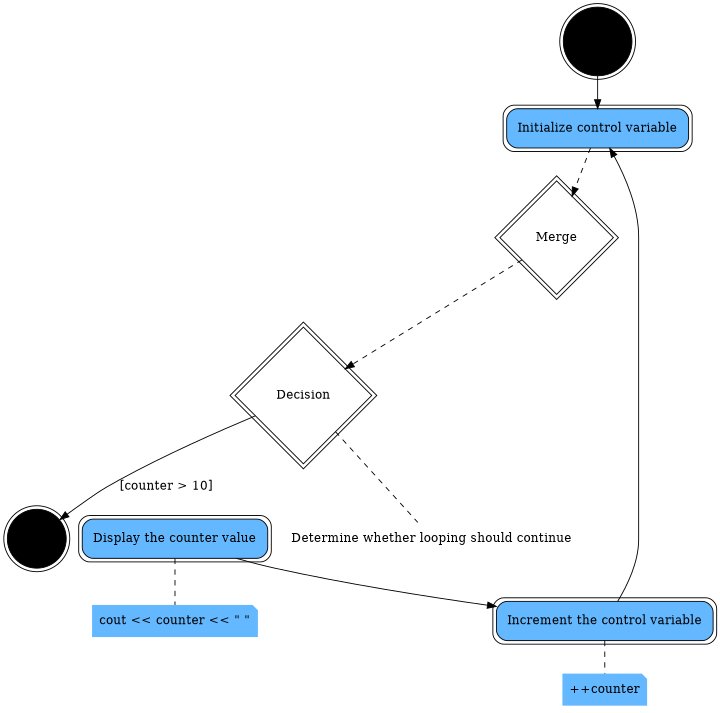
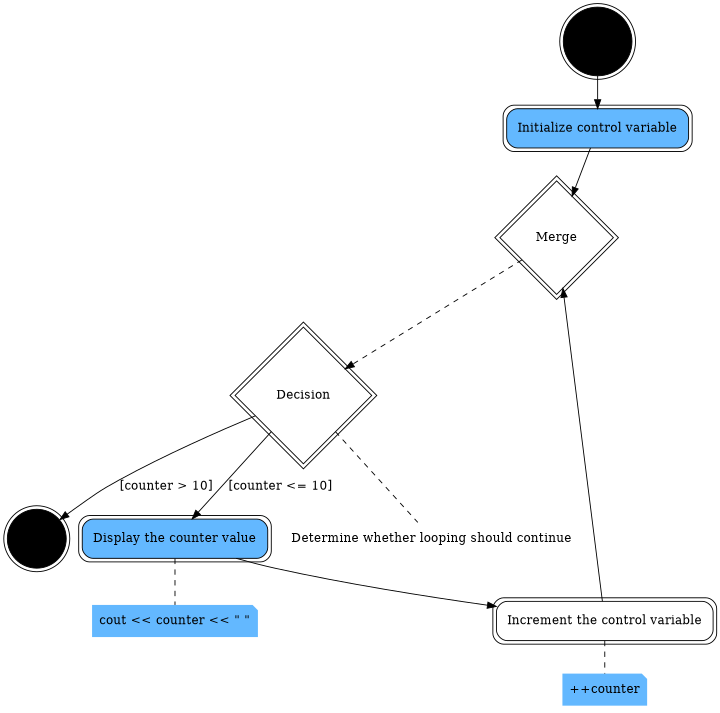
edge "Initialize control variable" -> "Merge": style dashed -> solid
edge "Increment the control variable" -> "Initialize control variable": now "Increment the control variable" -> "Merge"
edge "Decision" -> "Display the counter value": added, label "[counter <= 10]"
node "Increment the control variable": fillcolor steelblue1 -> white
